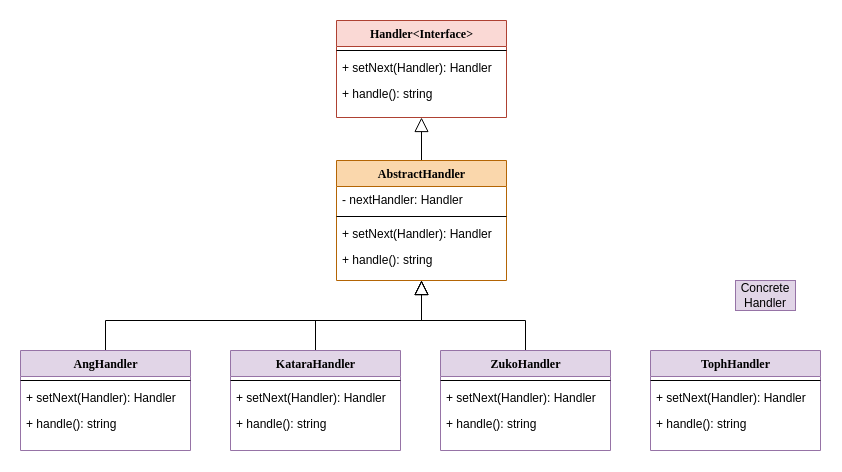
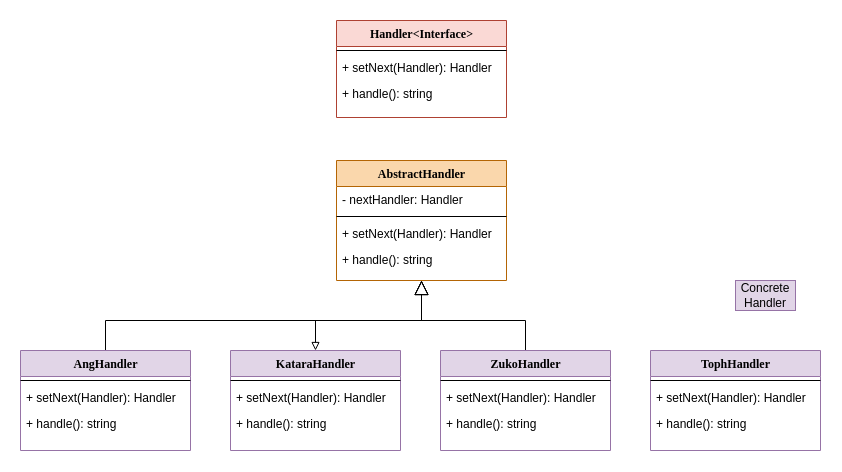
edge "AbstractHandler" -> "Handler<Interface>": removed
edge "KataraHandler" -> "AbstractHandler": arrowhead none -> block
